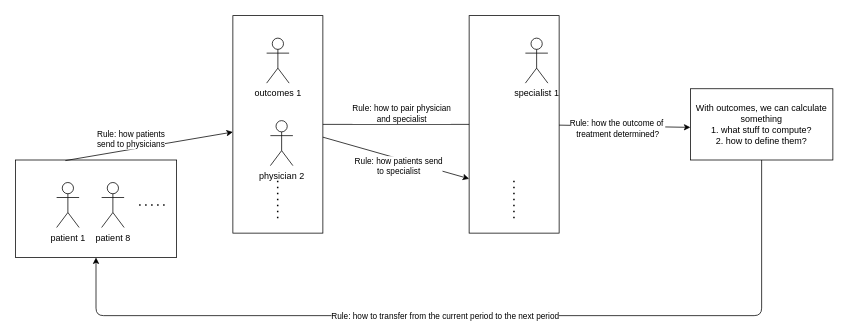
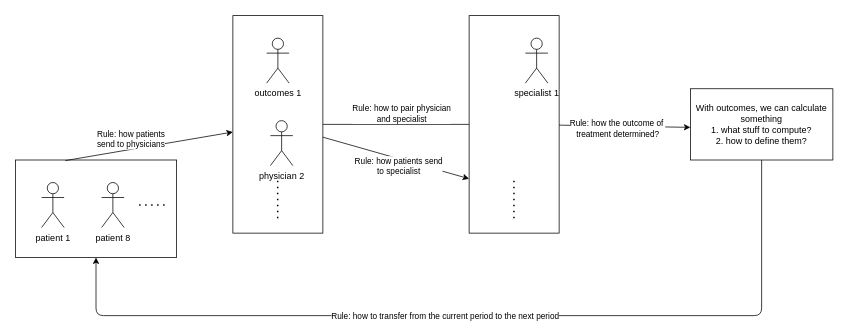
node "patient 1": moved (68, 205) -> (53, 205)
